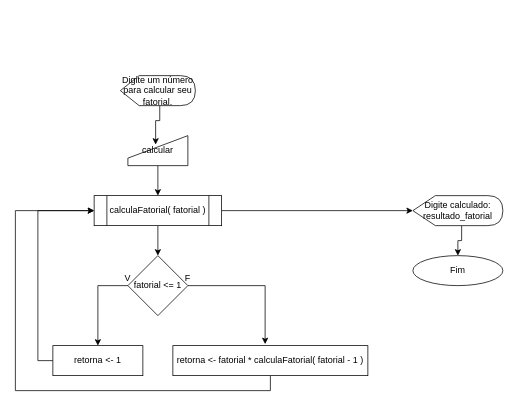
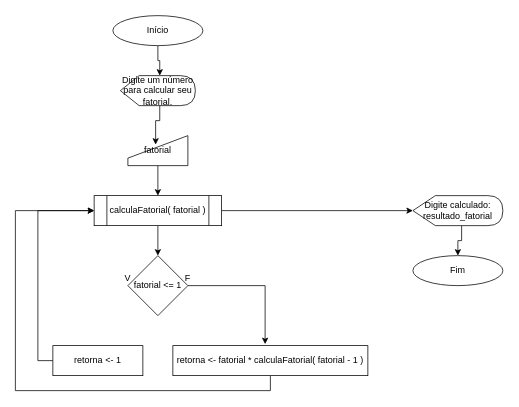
node "Início": added
edge "Início" -> "Digite um número para calcular seu fatorial.": added
node "calcular": label "calcular" -> "fatorial"
edge "fatorial <= 1" -> "retorna <- 1": removed
